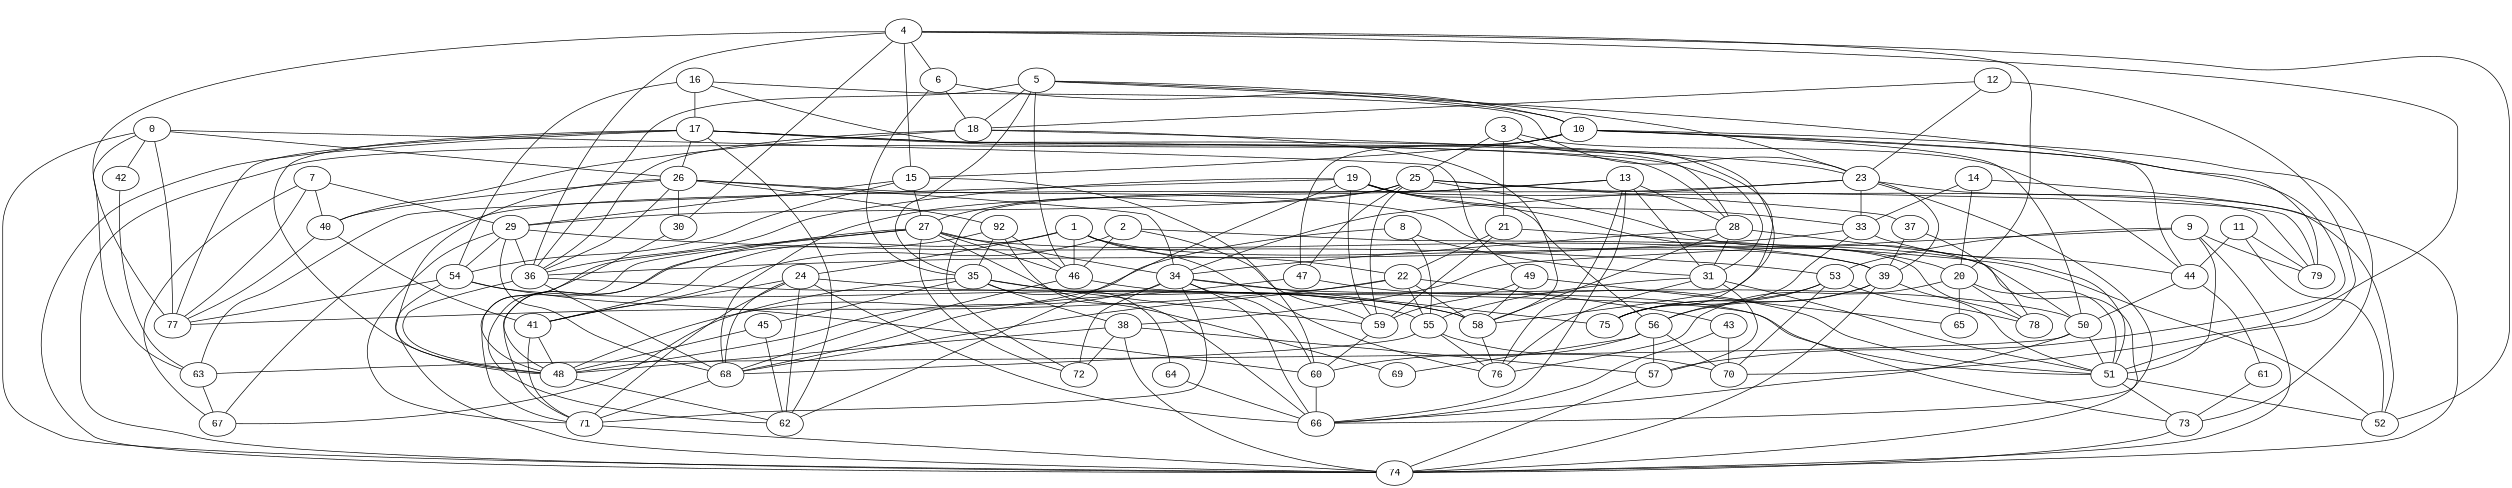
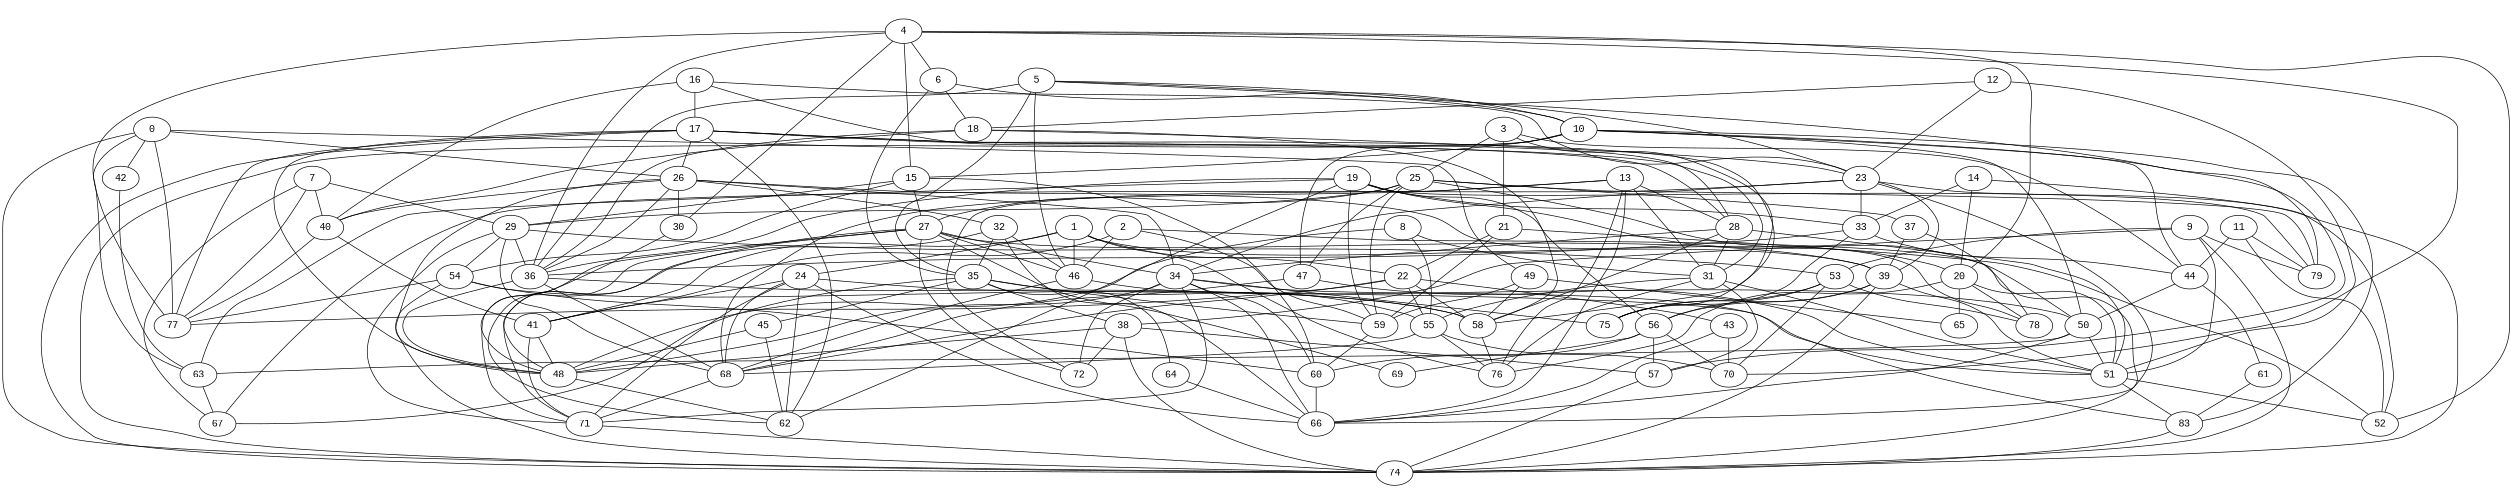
edge "5" -- "18": removed
edge "16" -- "54": now "16" -- "40"
node "92": label "92" -> "32"
node "73": label "73" -> "83"
